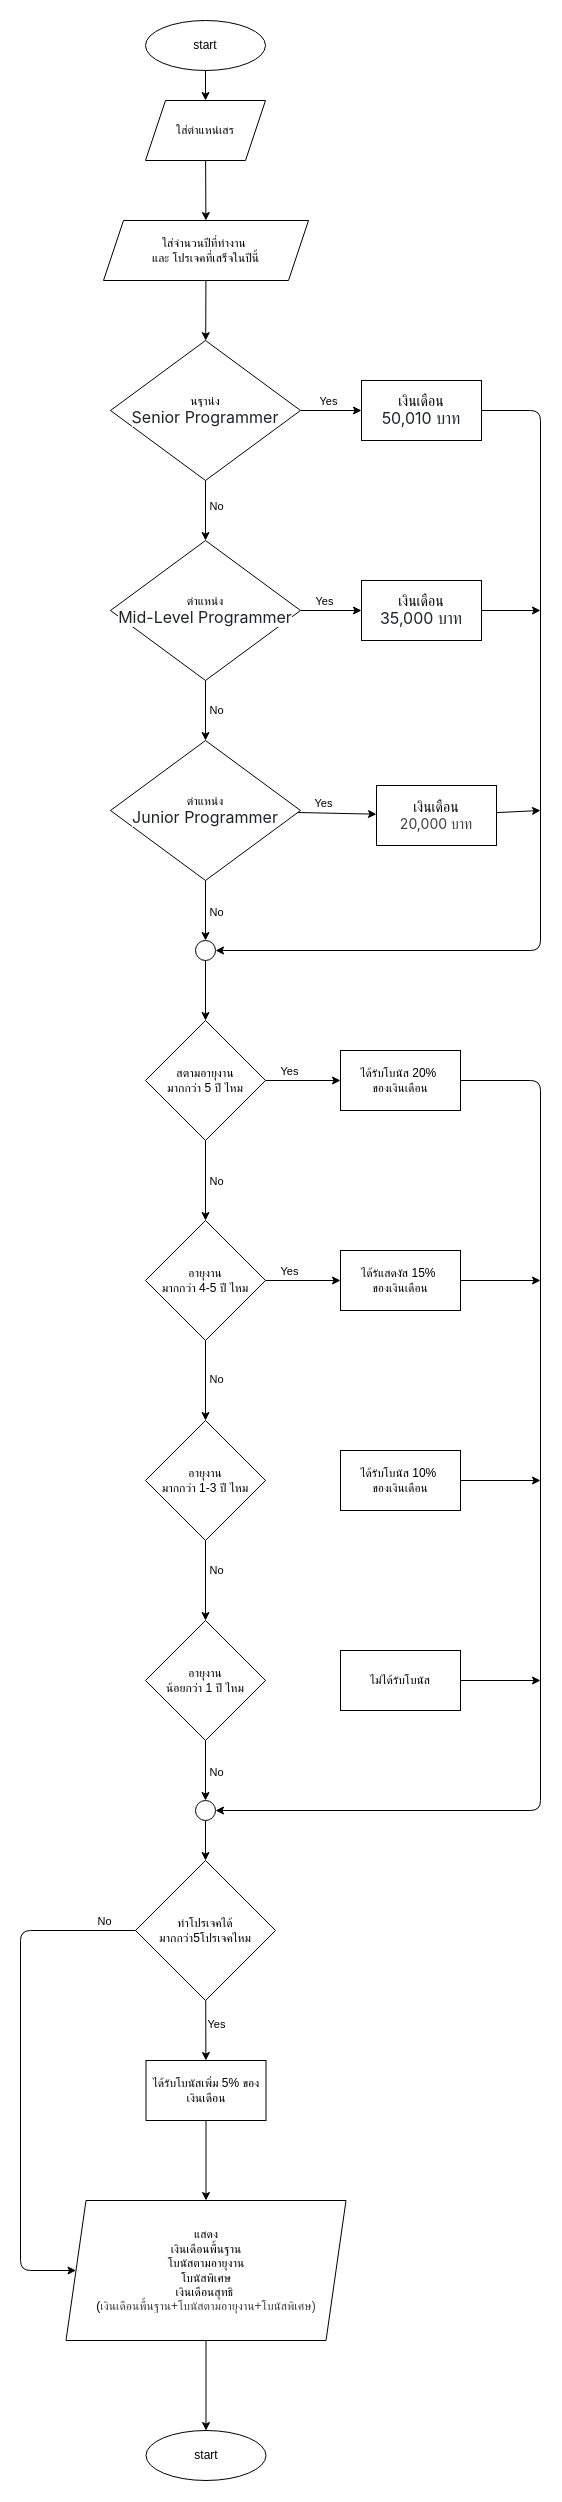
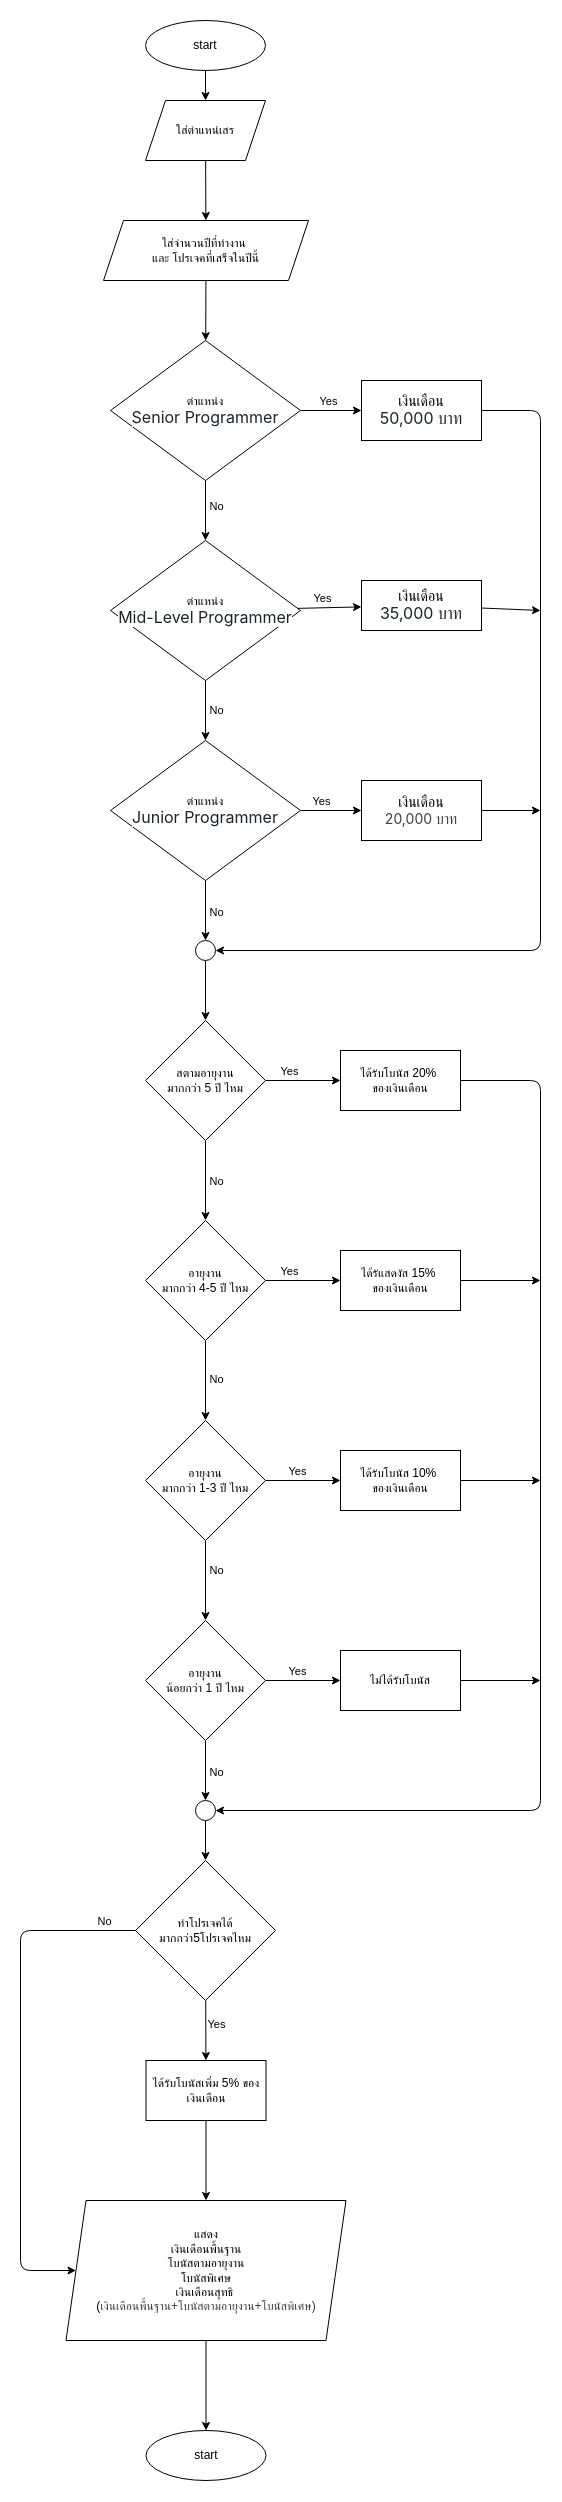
node "นฐาน่ง Senior Programmer": label "นฐาน่ง Senior Programmer" -> "ตำแหน่ง Senior Programmer"
node "เงินเดือน 50,010 บาท": label "เงินเดือน 50,010 บาท" -> "เงินเดือน 50,000 บาท"
node "เงินเดือน 35,000 บาท": size 120x60 -> 120x50
node "เงินเดือน 20,000 บาท": moved (437, 816) -> (422, 811)
edge "อายุงาน มากกว่า 1-3 ปี ไหม" -> "ได้รับโบนัส 10% ของเงินเดือน": added, label "Yes"
edge "อายุงาน น้อยกว่า 1 ปี ไหม" -> "ไม่ได้รับโบนัส": added, label "Yes"
